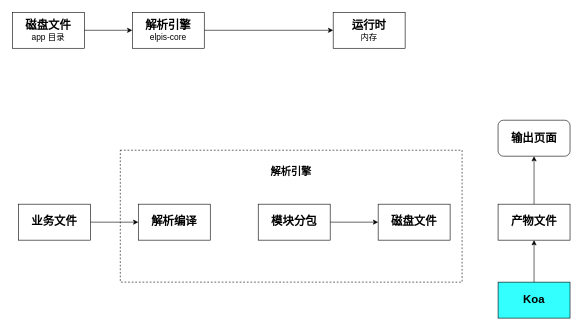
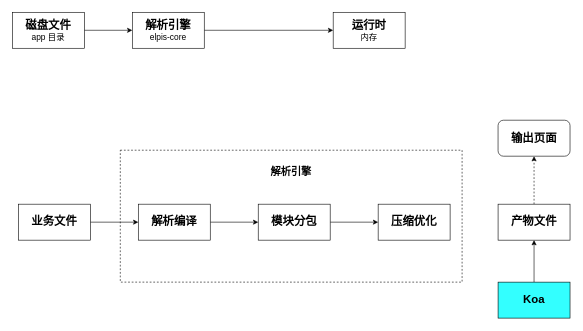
edge "产物文件" -> "输出页面": style solid -> dashed
edge "解析编译" -> "模块分包": added
node "磁盘文件": label "磁盘文件" -> "压缩优化"
